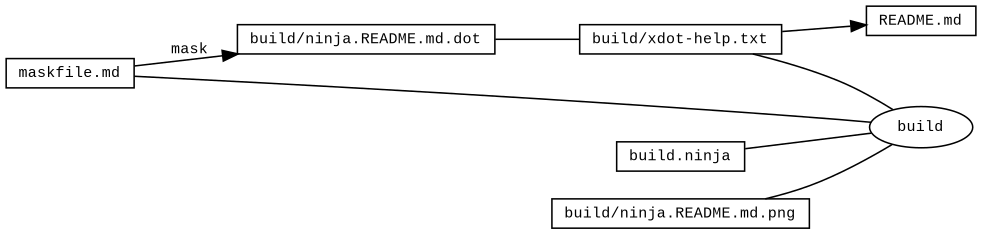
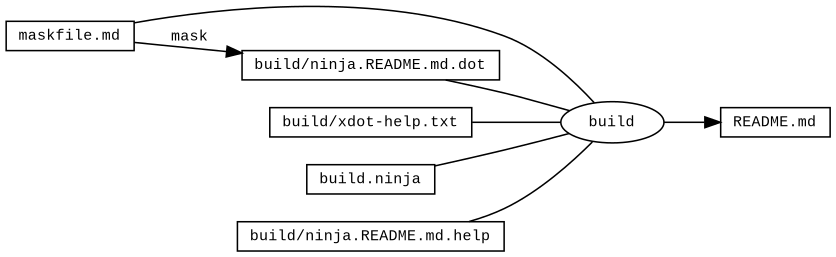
edge "build/xdot-help.txt" -> "README.md": now "build" -> "README.md"
edge "build/ninja.README.md.dot" -- "build/xdot-help.txt": now "build/ninja.README.md.dot" -- "build"
node "build/ninja.README.md.png": label "build/ninja.README.md.png" -> "build/ninja.README.md.help"
